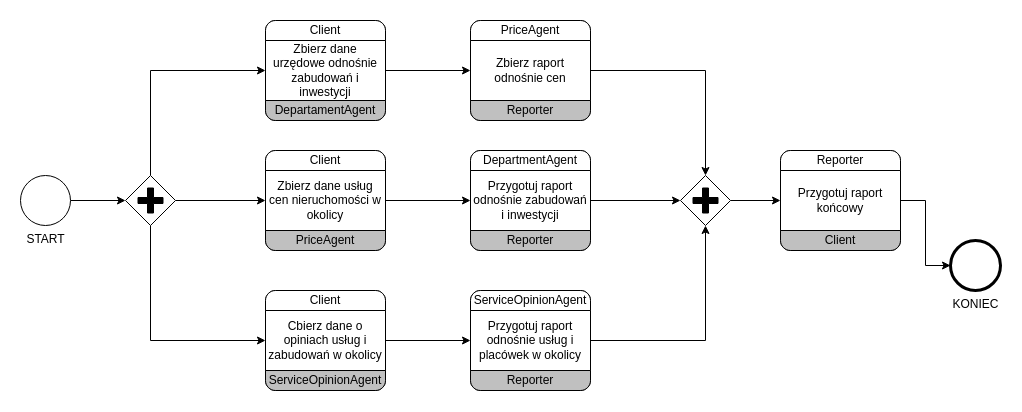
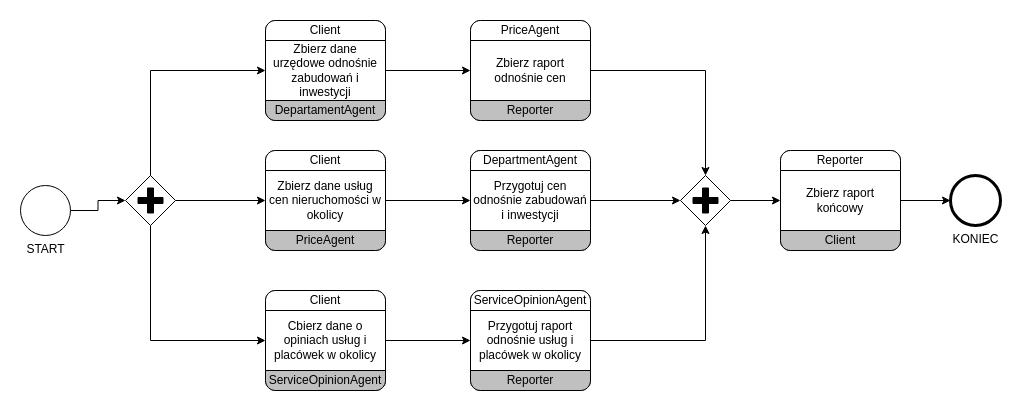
node "START": moved (46, 201) -> (46, 211)
node "Przygotuj raport odnośnie zabudowań i inwestycji": label "Przygotuj raport odnośnie zabudowań i inwestycji" -> "Przygotuj cen odnośnie zabudowań i inwestycji"
node "Przygotuj raport końcowy": label "Przygotuj raport końcowy" -> "Zbierz raport końcowy"
node "KONIEC": moved (976, 266) -> (976, 201)
node "Cbierz dane o opiniach usług i zabudowań w okolicy": label "Cbierz dane o opiniach usług i zabudowań w okolicy" -> "Cbierz dane o opiniach usług i placówek w okolicy"
